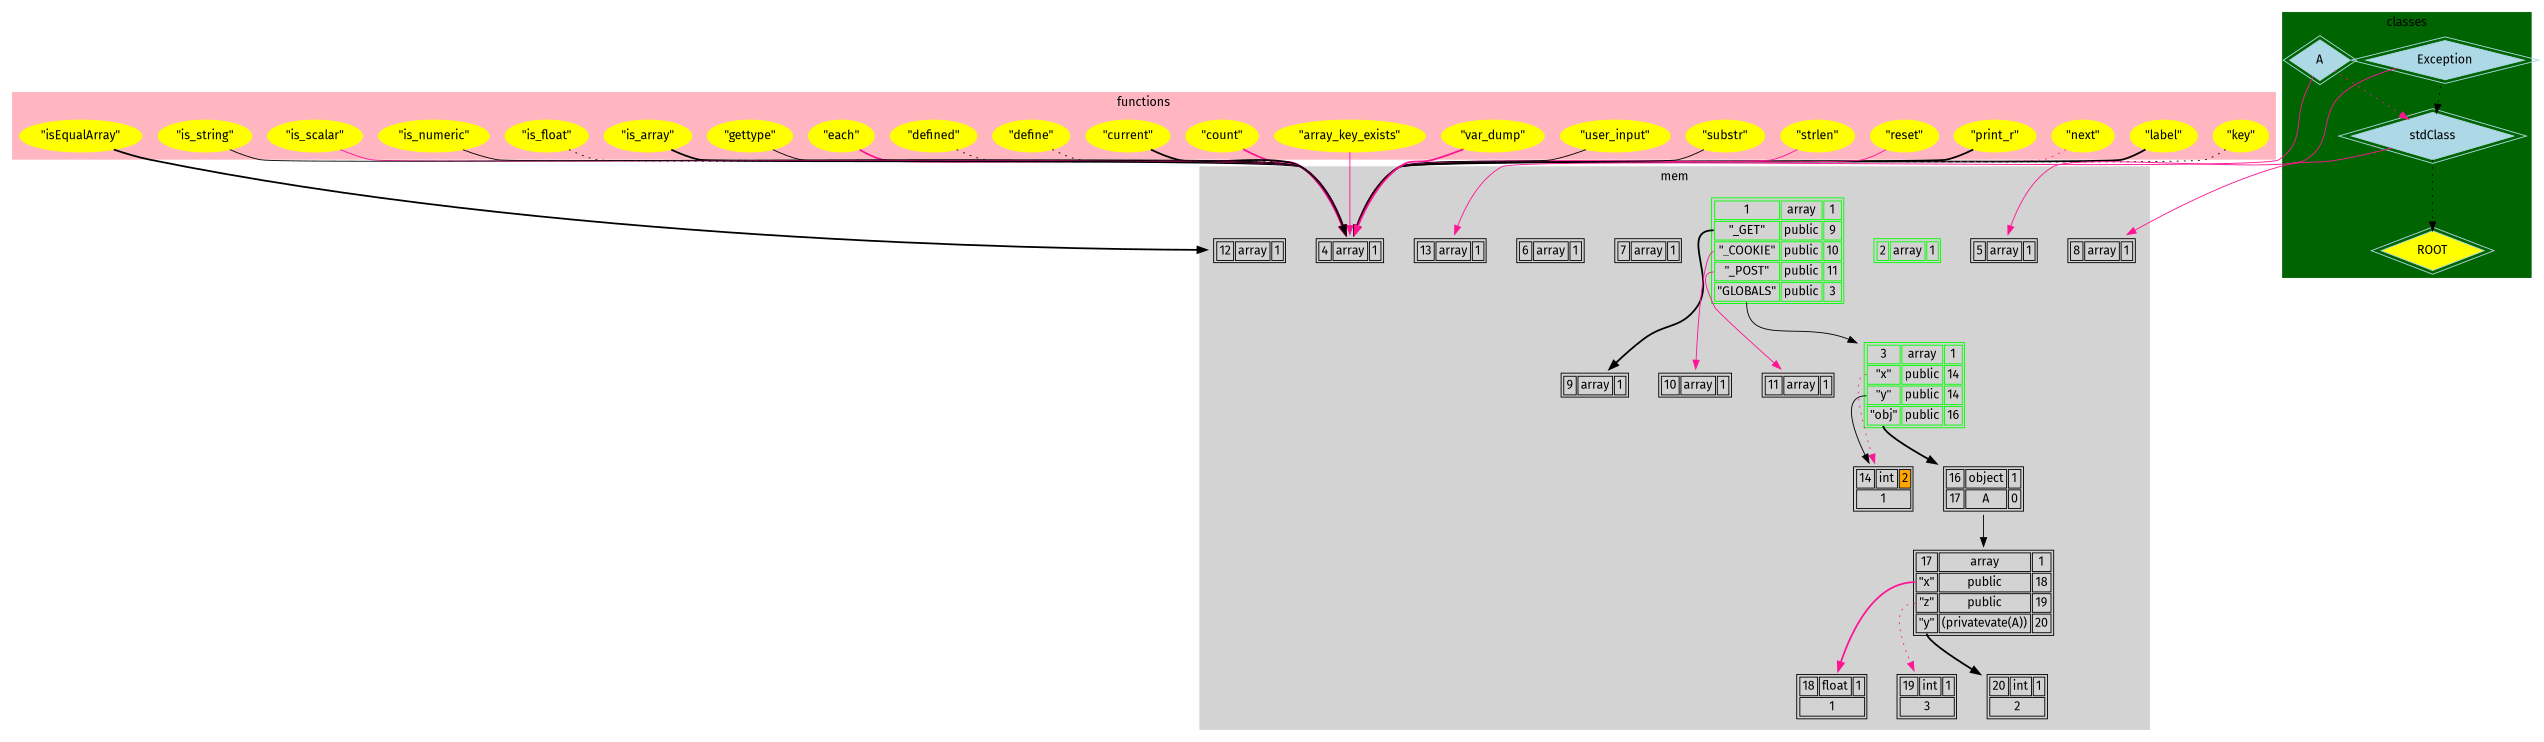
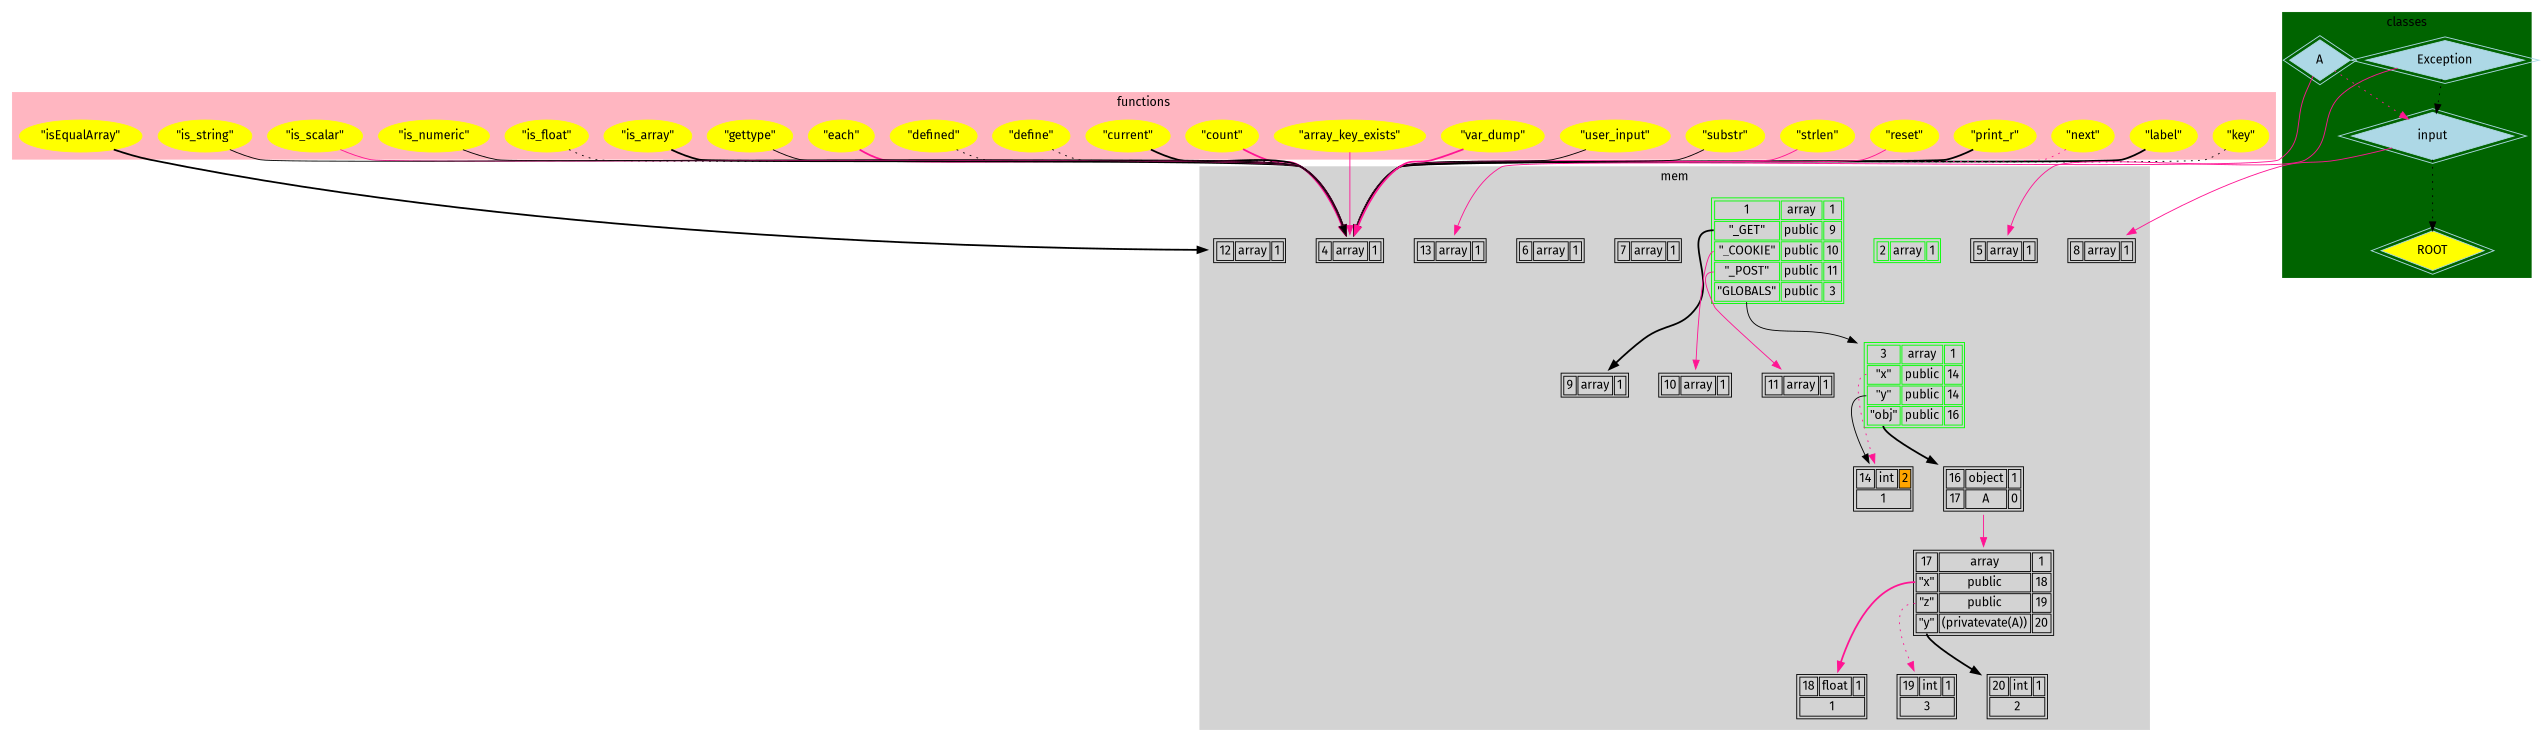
node "stdClass": label "stdClass" -> "input"
edge "16" -> "17": color black -> deeppink
